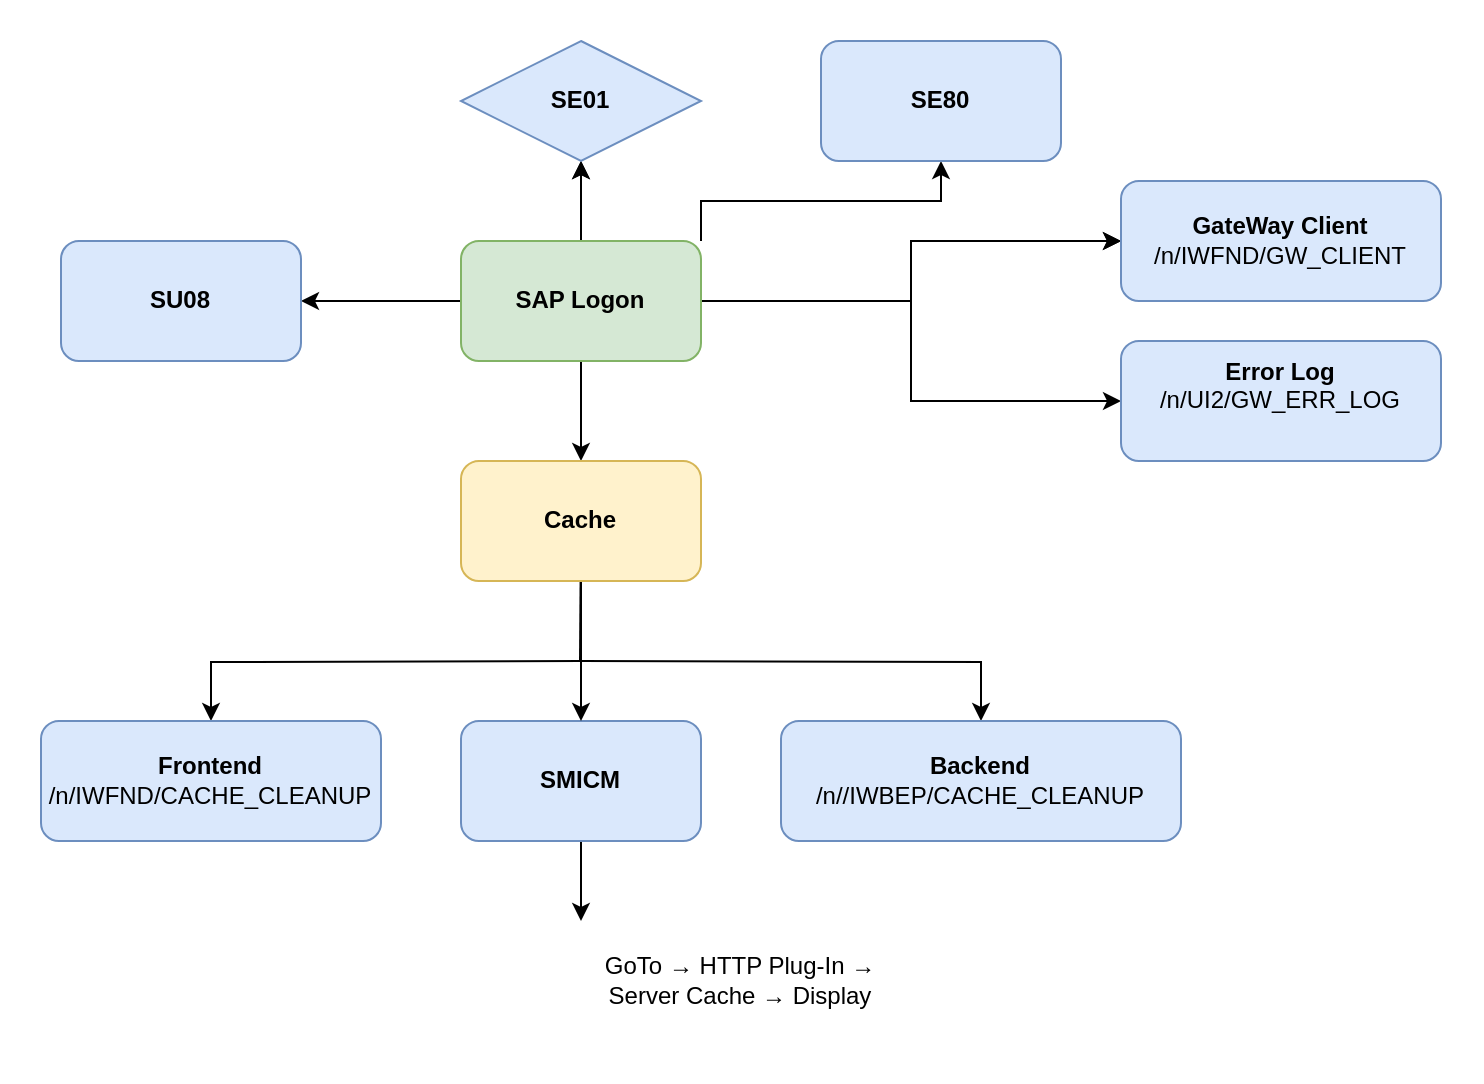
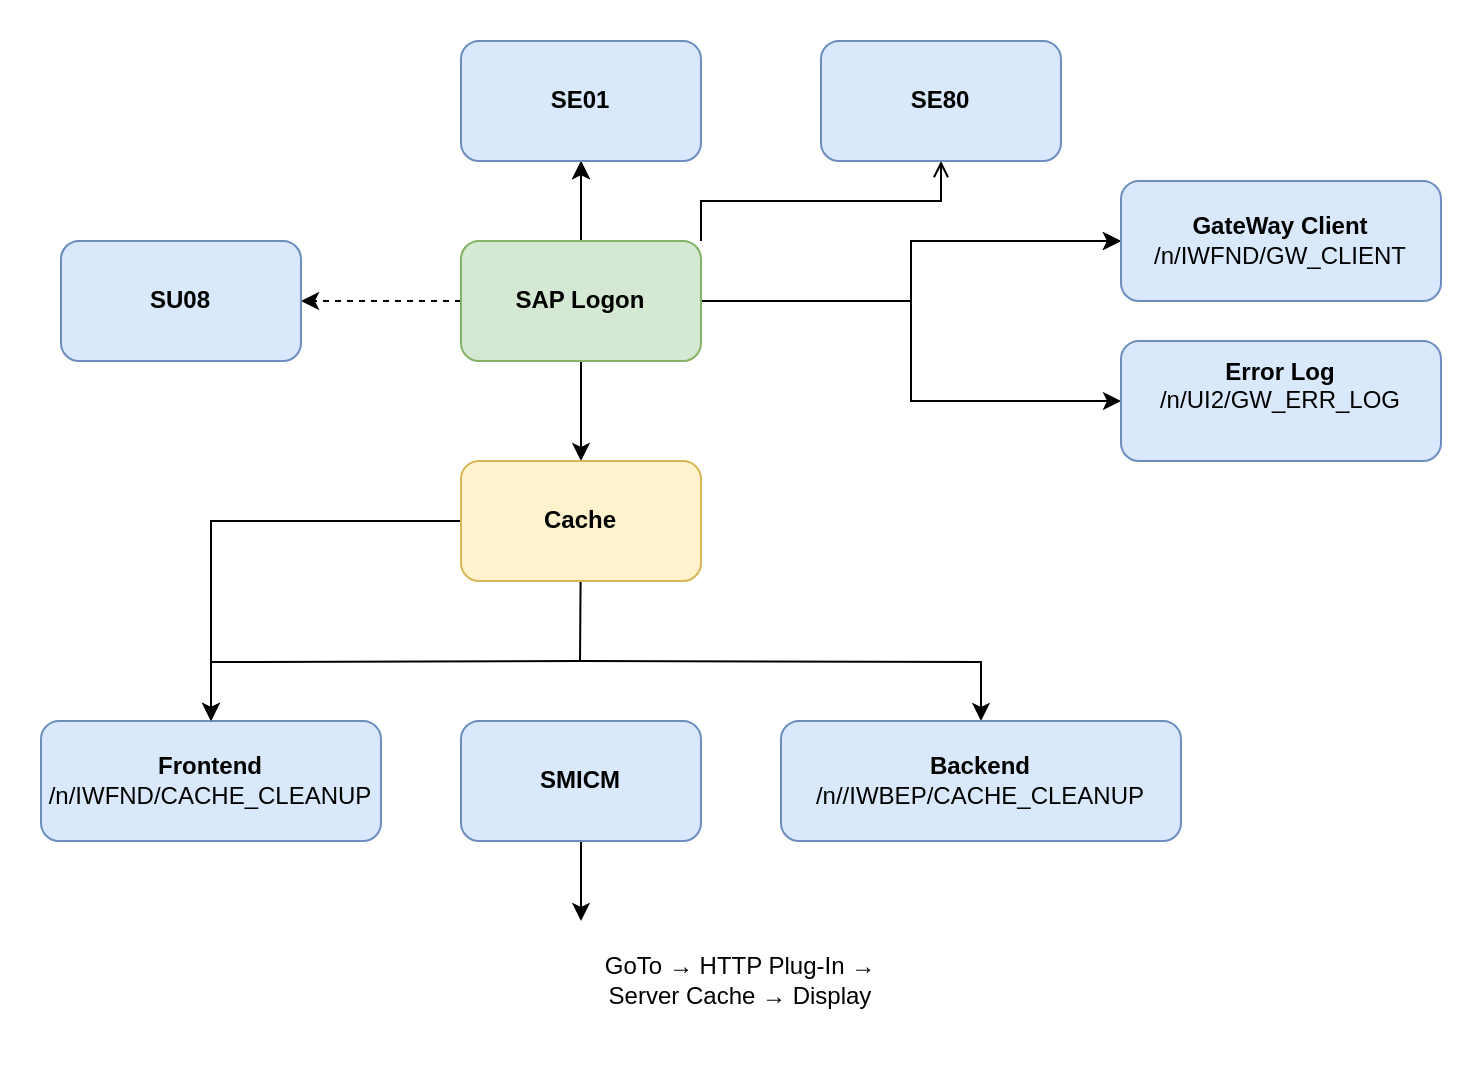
node "SE01": shape diamond -> rounded rectangle
edge "SAP Logon" -> "SE80": arrowhead classic -> open
edge "SAP Logon" -> "SU08": style solid -> dashed
edge "Cache" -> "SMICM": now "Cache" -> "Frontend /n/IWFND/CACHE_CLEANUP"
